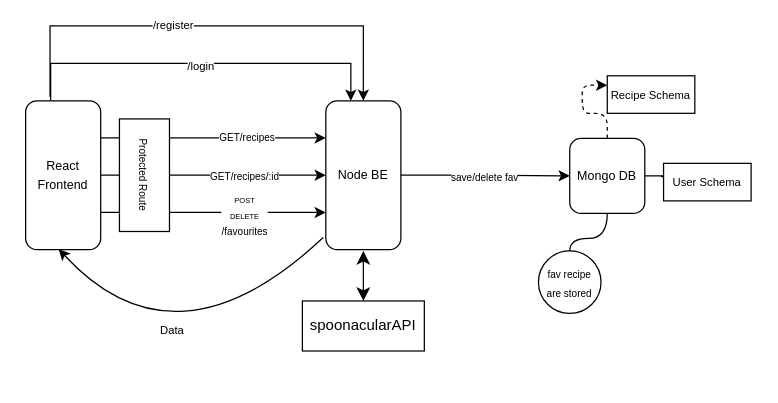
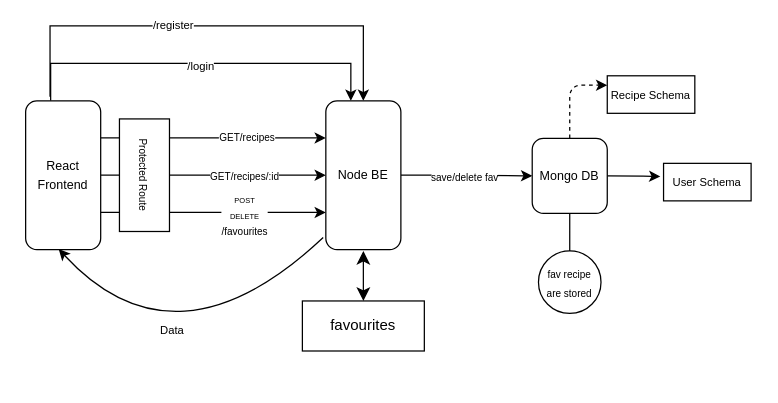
node "Mongo DB": moved (607, 176) -> (569, 176)
node "spoonacularAPI": label "spoonacularAPI" -> "favourites"
